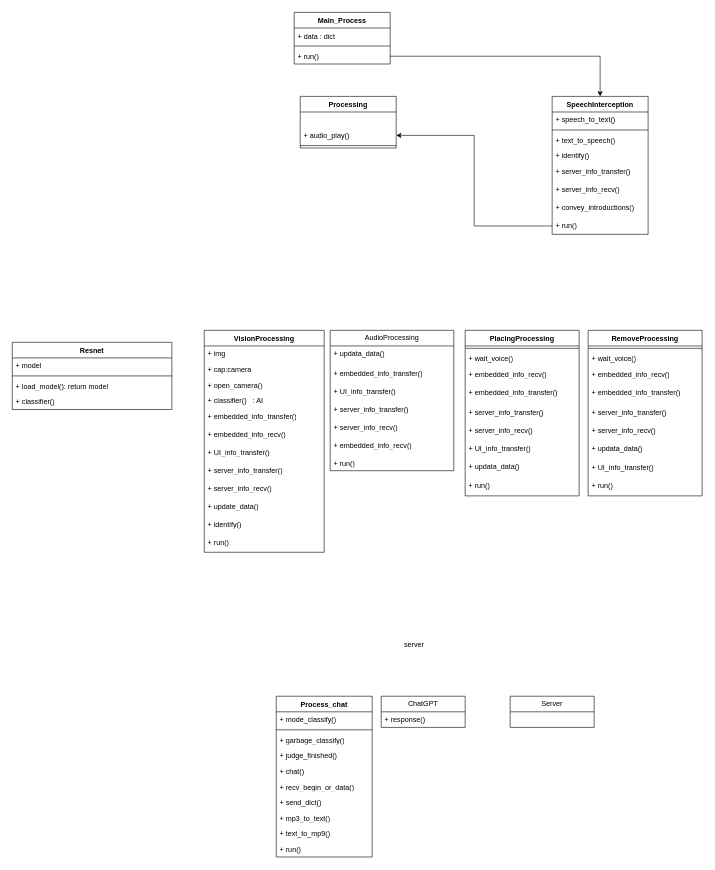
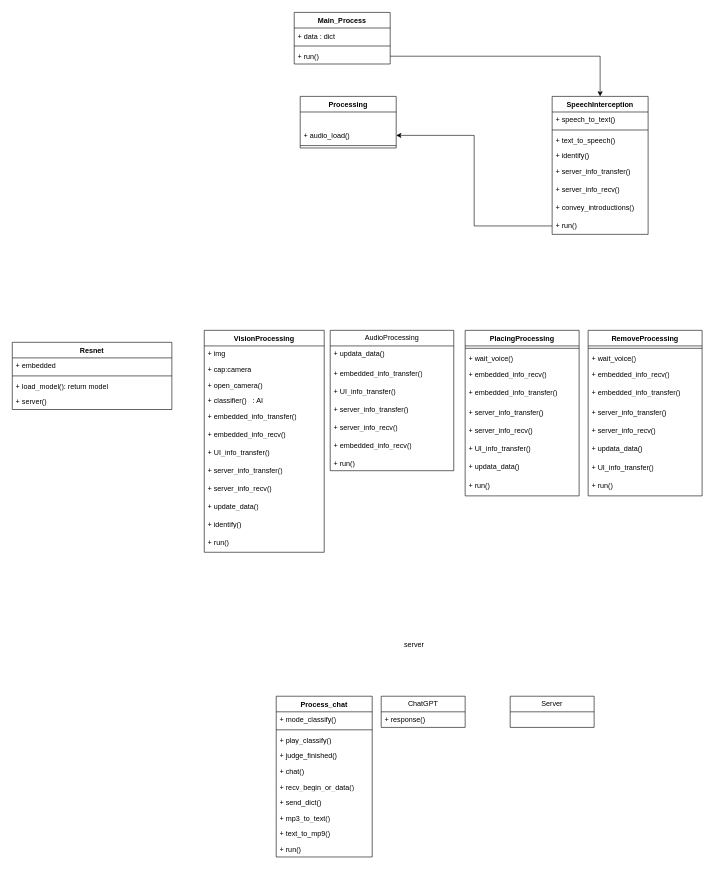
node "+ audio_play()": label "+ audio_play()" -> "+ audio_load()"
node "+ model": label "+ model" -> "+ embedded"
node "+ classifier()": label "+ classifier()" -> "+ server()"
node "+ garbage_classify()": label "+ garbage_classify()" -> "+ play_classify()"
